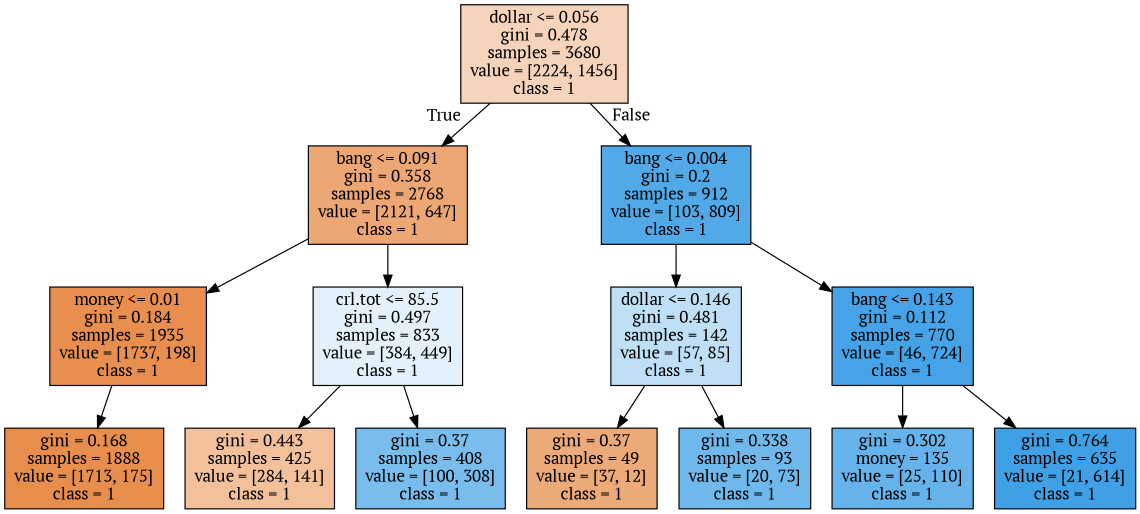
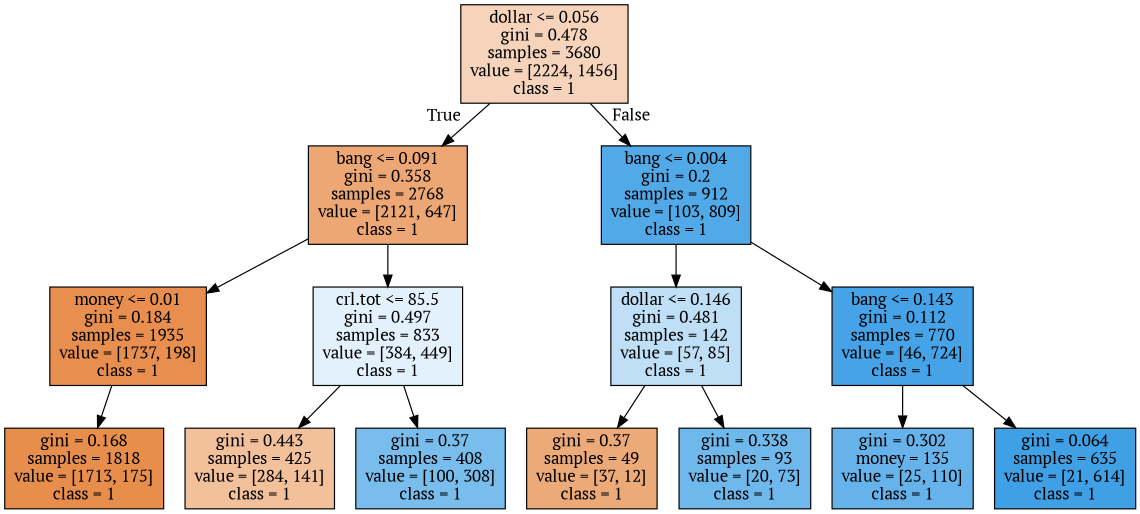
node "gini = 0.168 samples = 1888 value = [1713, 175] class = 1": label "gini = 0.168 samples = 1888 value = [1713, 175] class = 1" -> "gini = 0.168 samples = 1818 value = [1713, 175] class = 1"
node "gini = 0.764 samples = 635 value = [21, 614] class = 1": label "gini = 0.764 samples = 635 value = [21, 614] class = 1" -> "gini = 0.064 samples = 635 value = [21, 614] class = 1"
